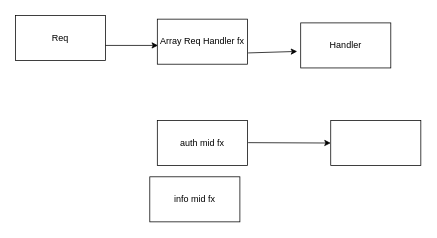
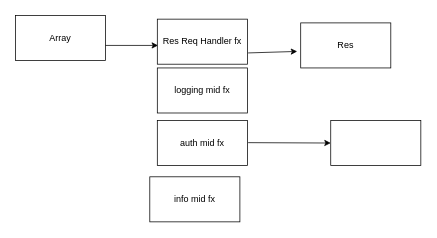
node "Req": label "Req" -> "Array"
node "Array Req Handler fx": label "Array Req Handler fx" -> "Res Req Handler fx"
node "Handler": label "Handler" -> "Res"
node "logging mid fx": added
